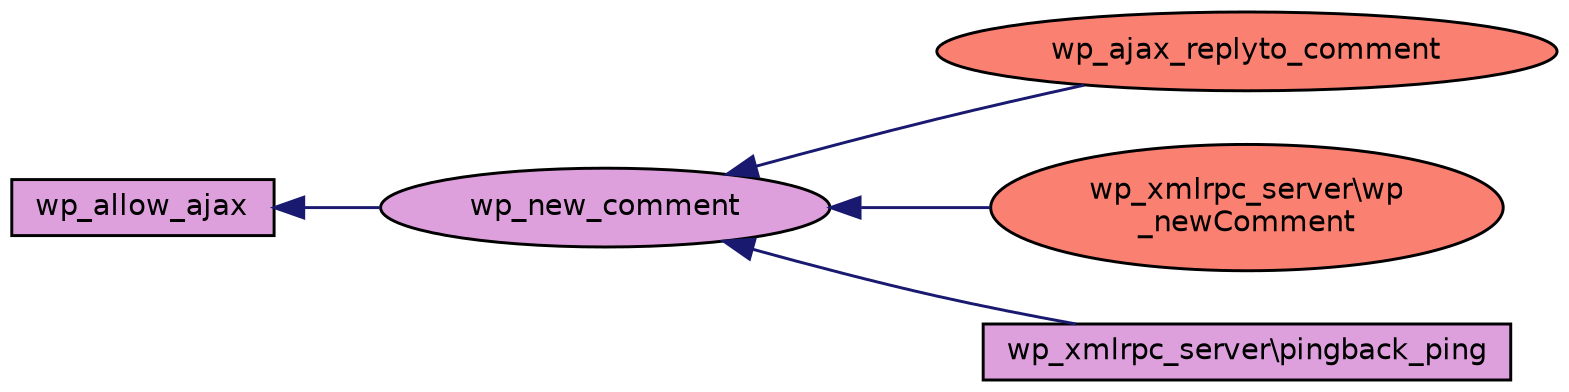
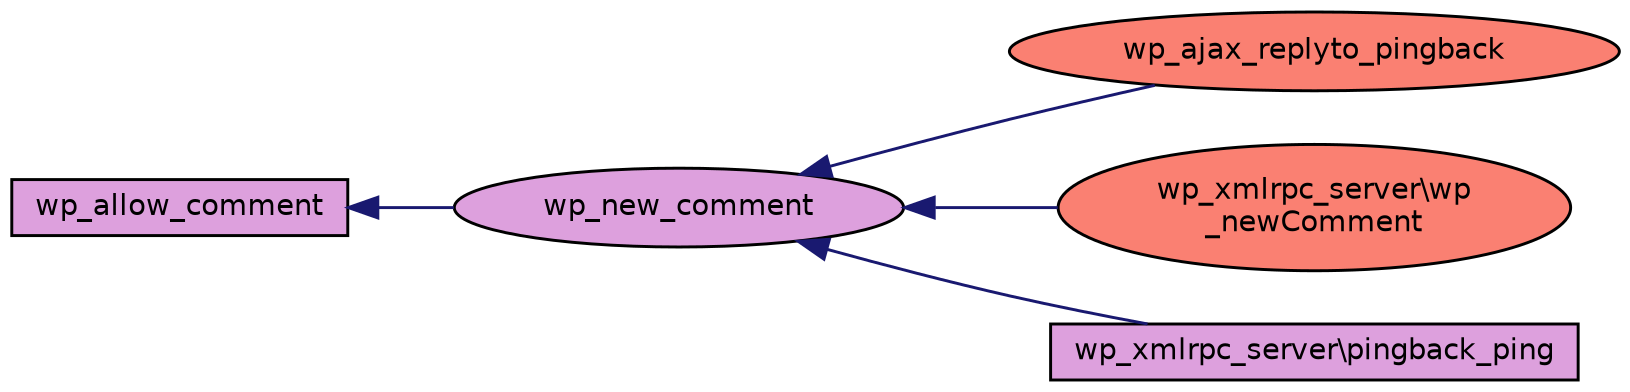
node "wp_ajax_replyto_comment": label "wp_ajax_replyto_comment" -> "wp_ajax_replyto_pingback"
node "wp_allow_ajax": label "wp_allow_ajax" -> "wp_allow_comment"
